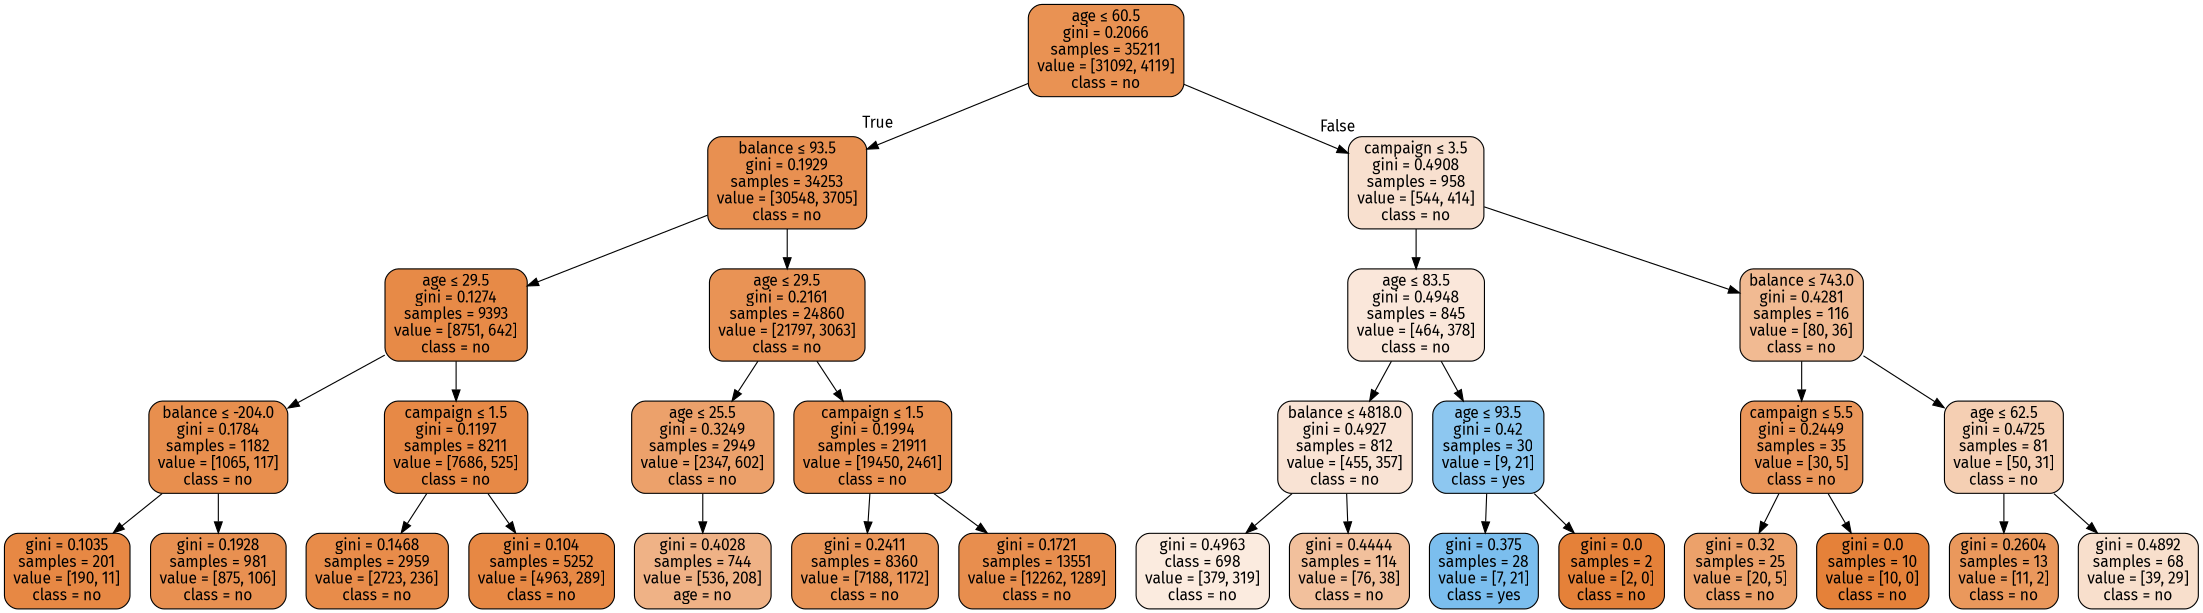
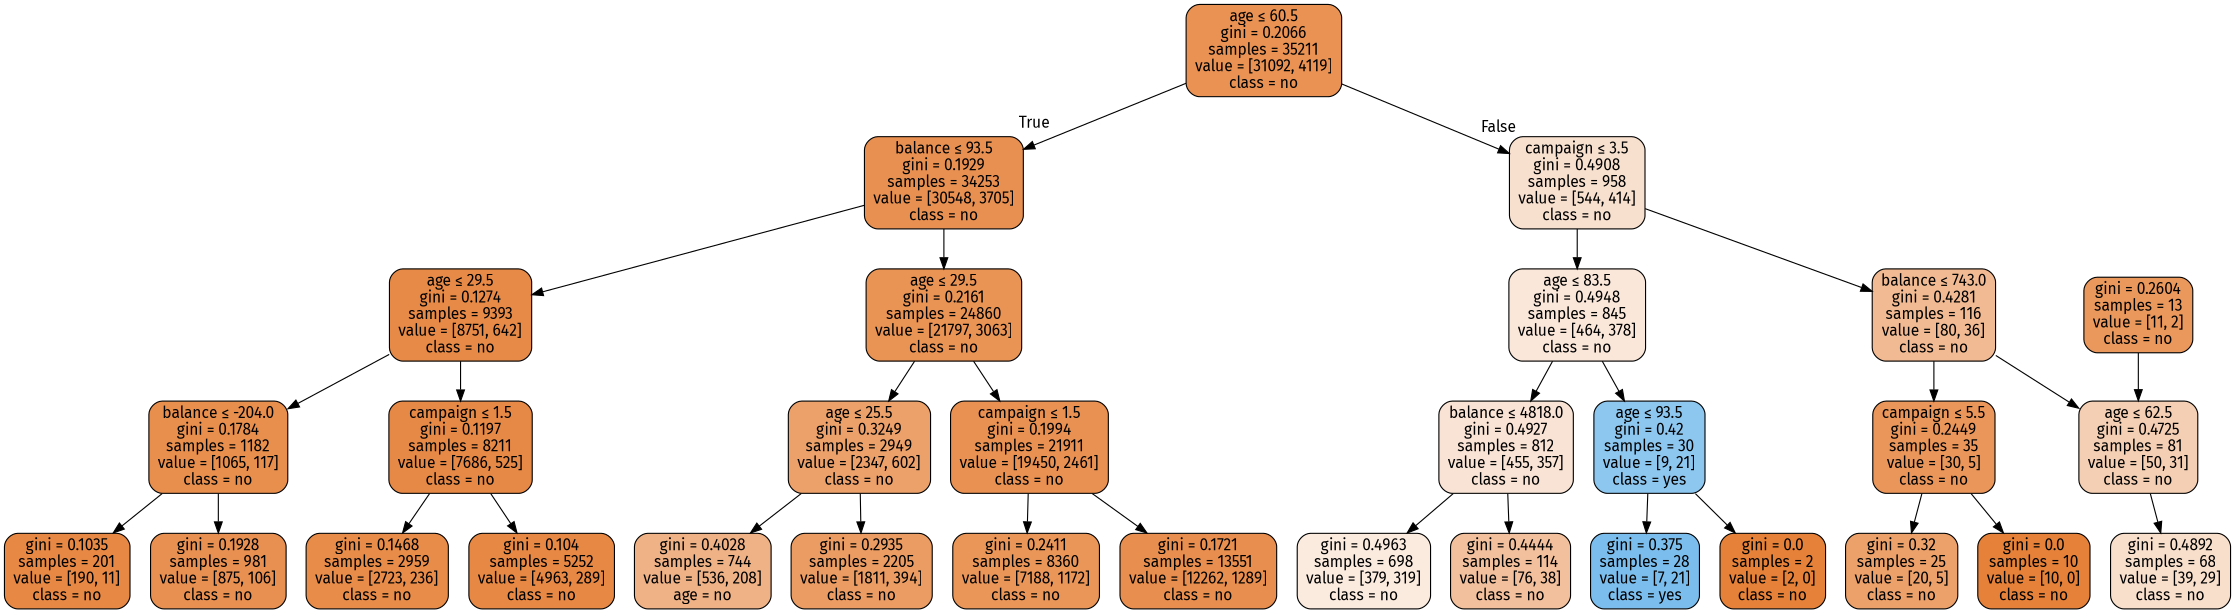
edge "age ≤ 62.5" -> "gini = 0.2604": reversed
node "gini = 0.4963": text "class = 698" -> "samples = 698"
node "gini = 0.2935": added
